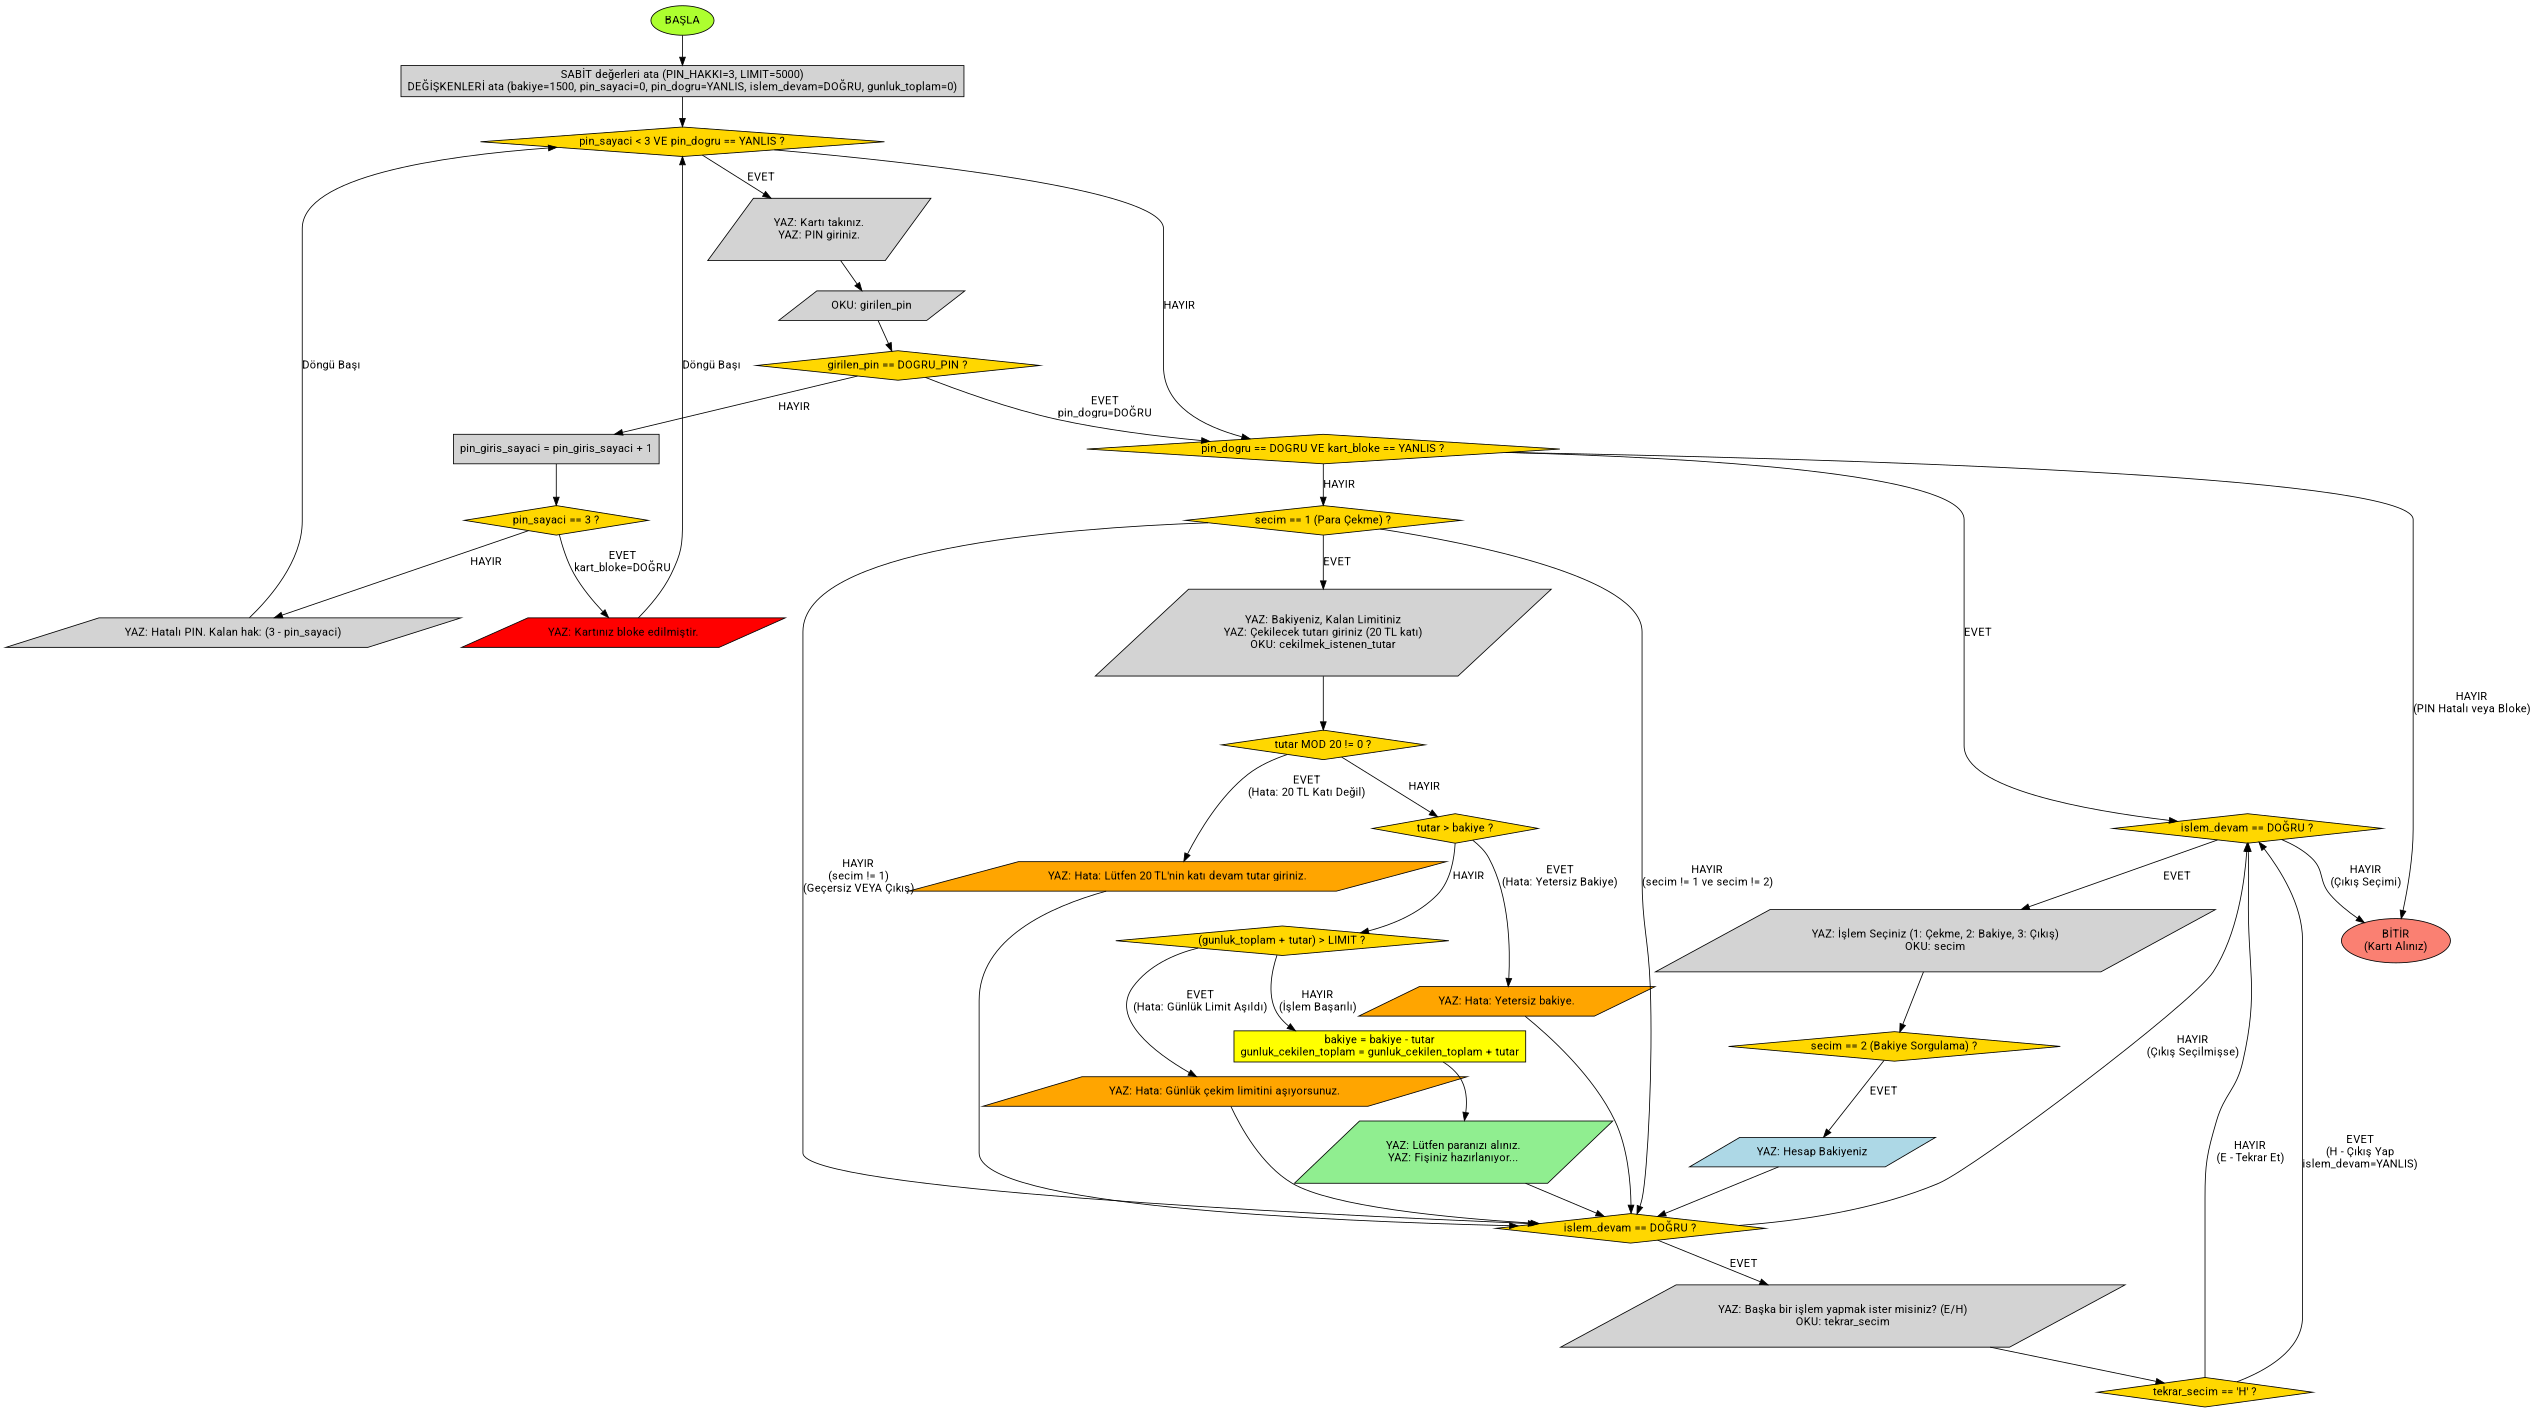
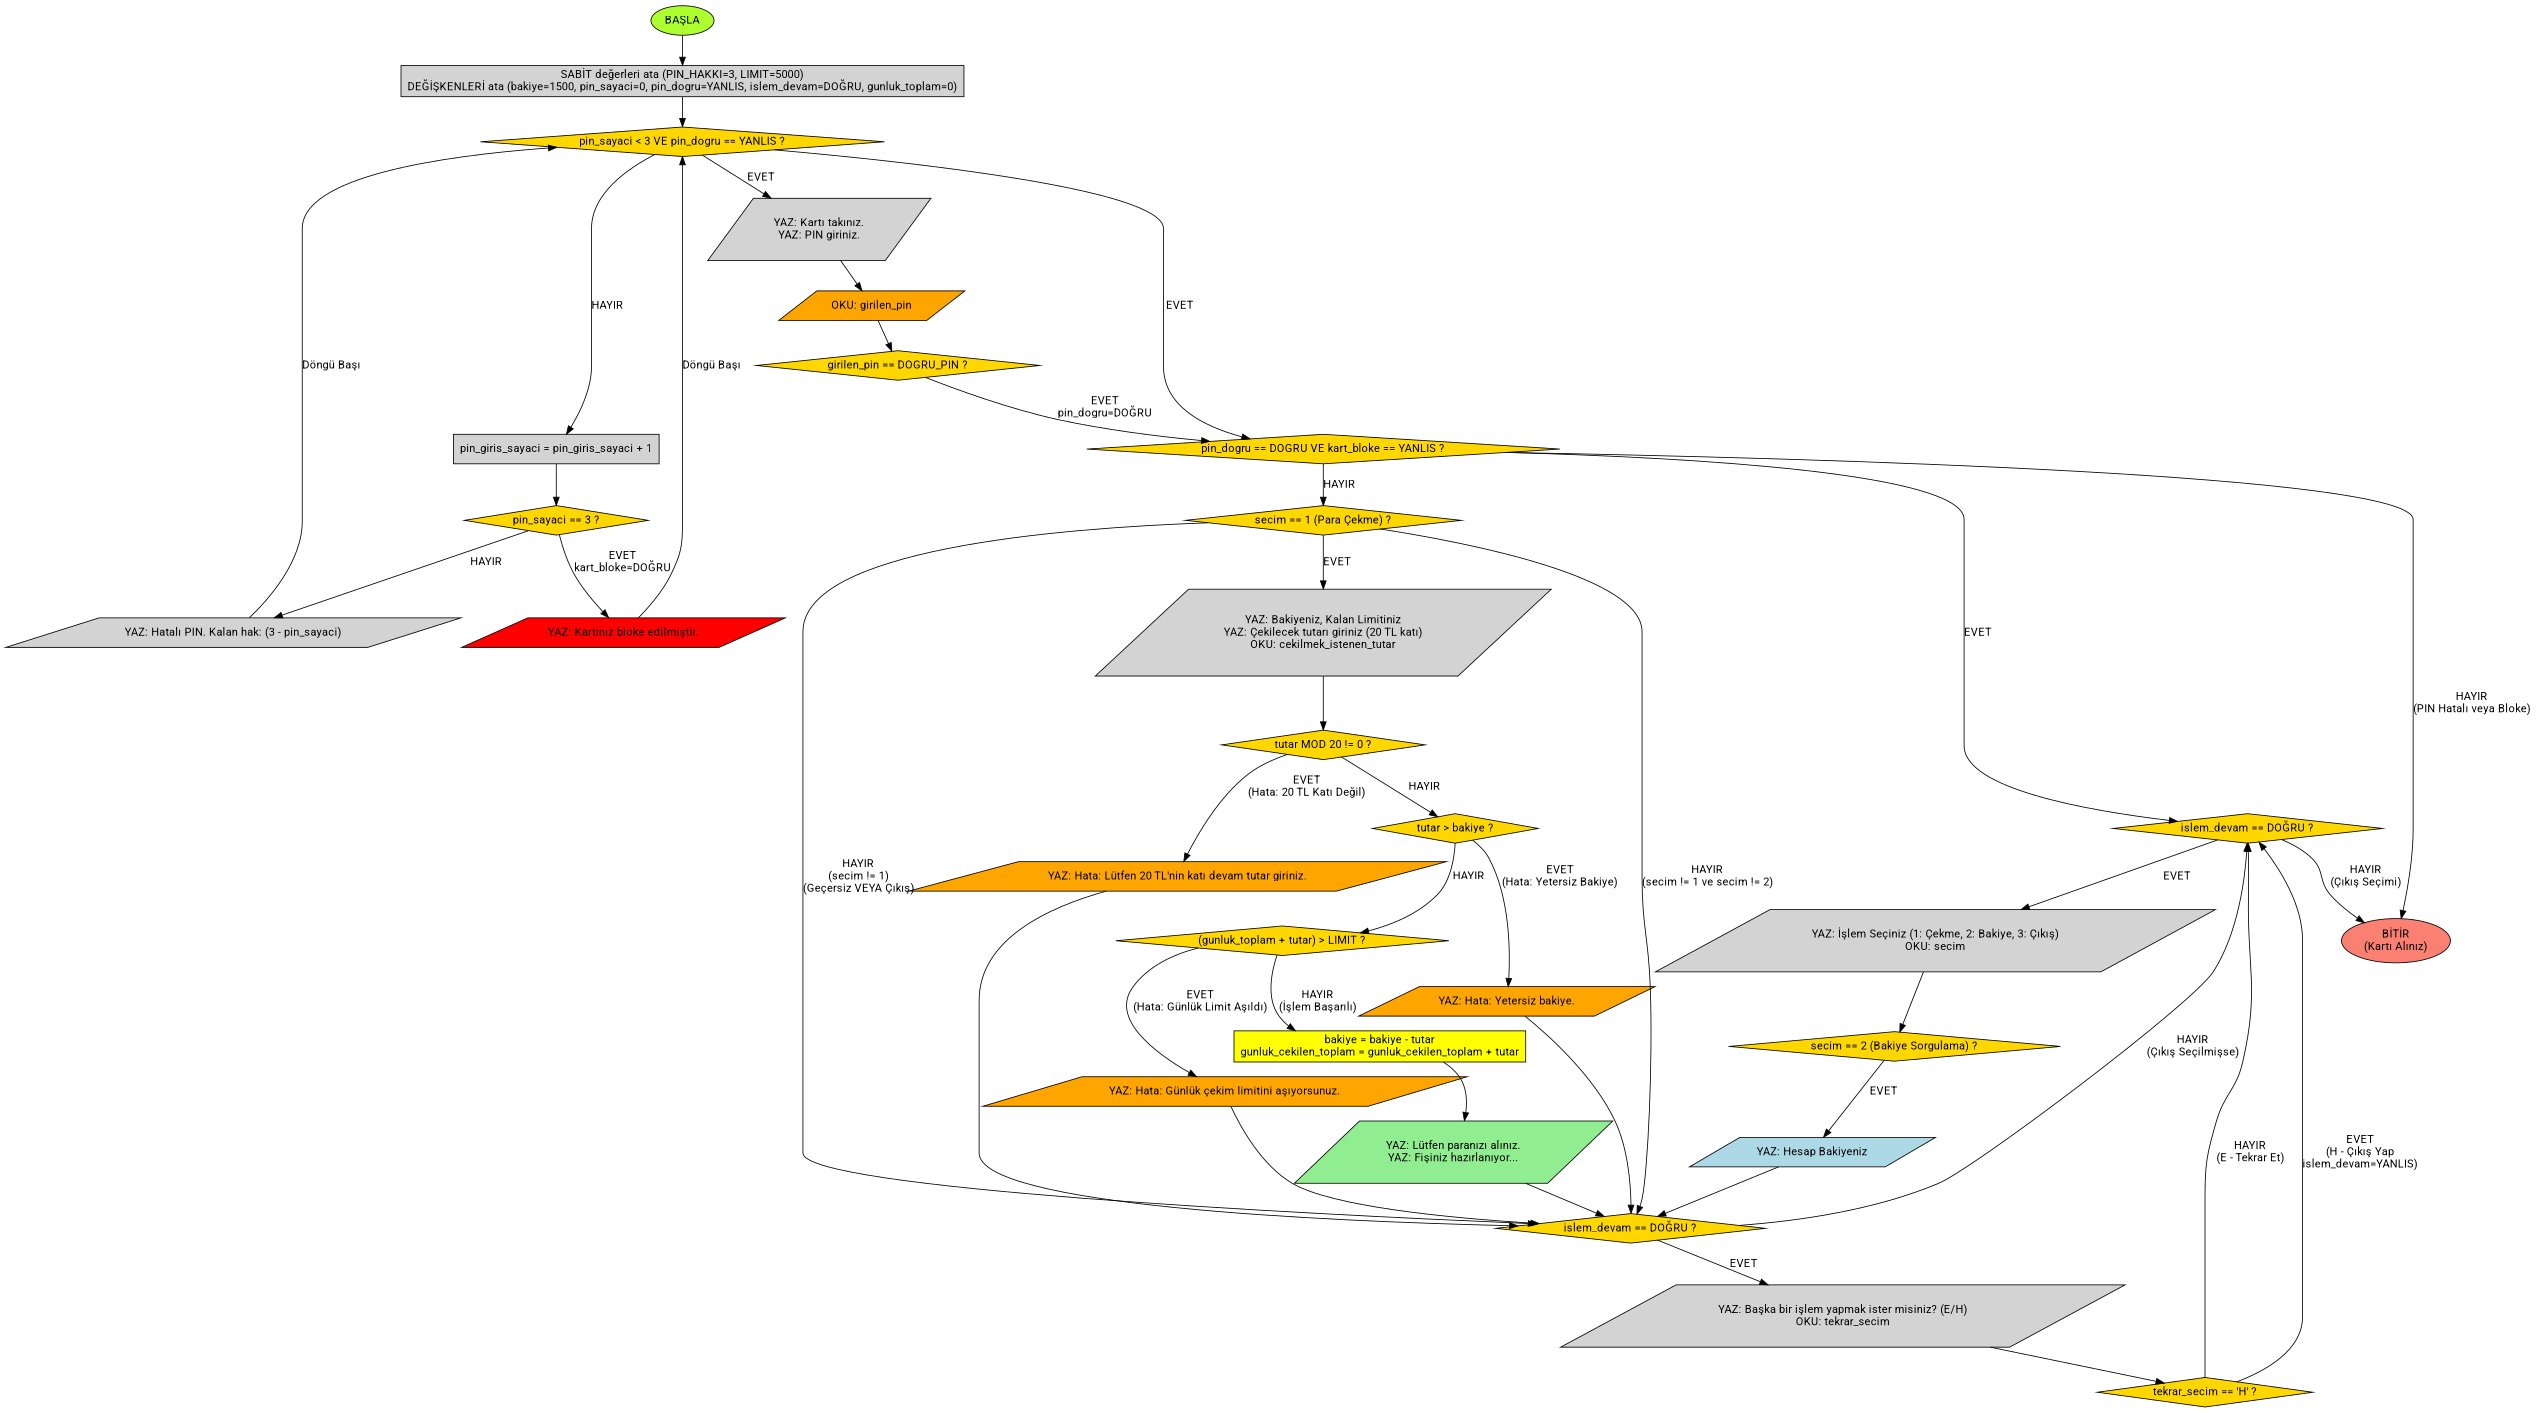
node "OKU: girilen_pin": fillcolor lightgray -> orange
edge "pin_sayaci < 3 VE pin_dogru == YANLIS ?" -> "pin_dogru == DOGRU VE kart_bloke == YANLIS ?": label "HAYIR" -> "EVET"
edge "girilen_pin == DOGRU_PIN ?" -> "pin_giris_sayaci = pin_giris_sayaci + 1": now "pin_sayaci < 3 VE pin_dogru == YANLIS ?" -> "pin_giris_sayaci = pin_giris_sayaci + 1"
